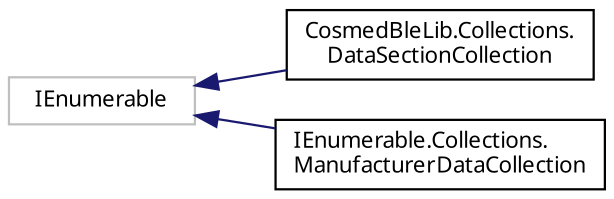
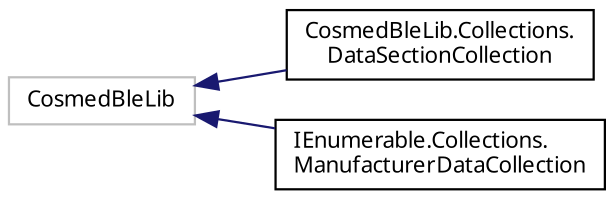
node "IEnumerable": label "IEnumerable" -> "CosmedBleLib"
